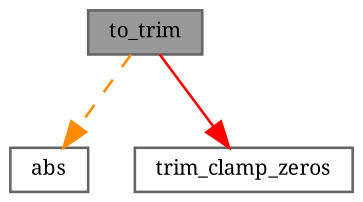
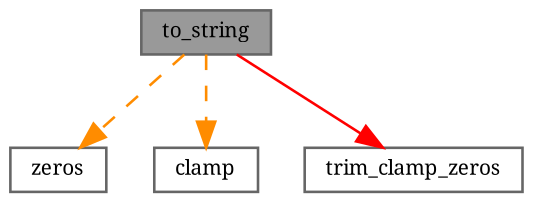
node "to_trim": label "to_trim" -> "to_string"
node "abs": label "abs" -> "zeros"
node "clamp": added
